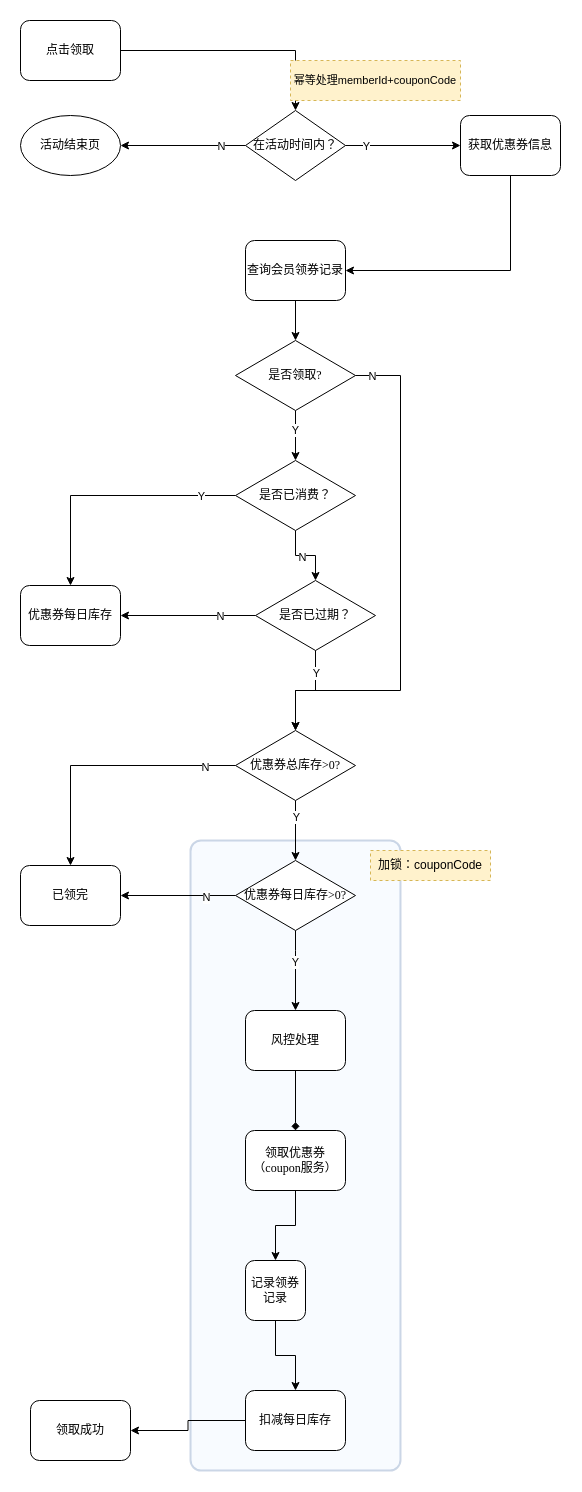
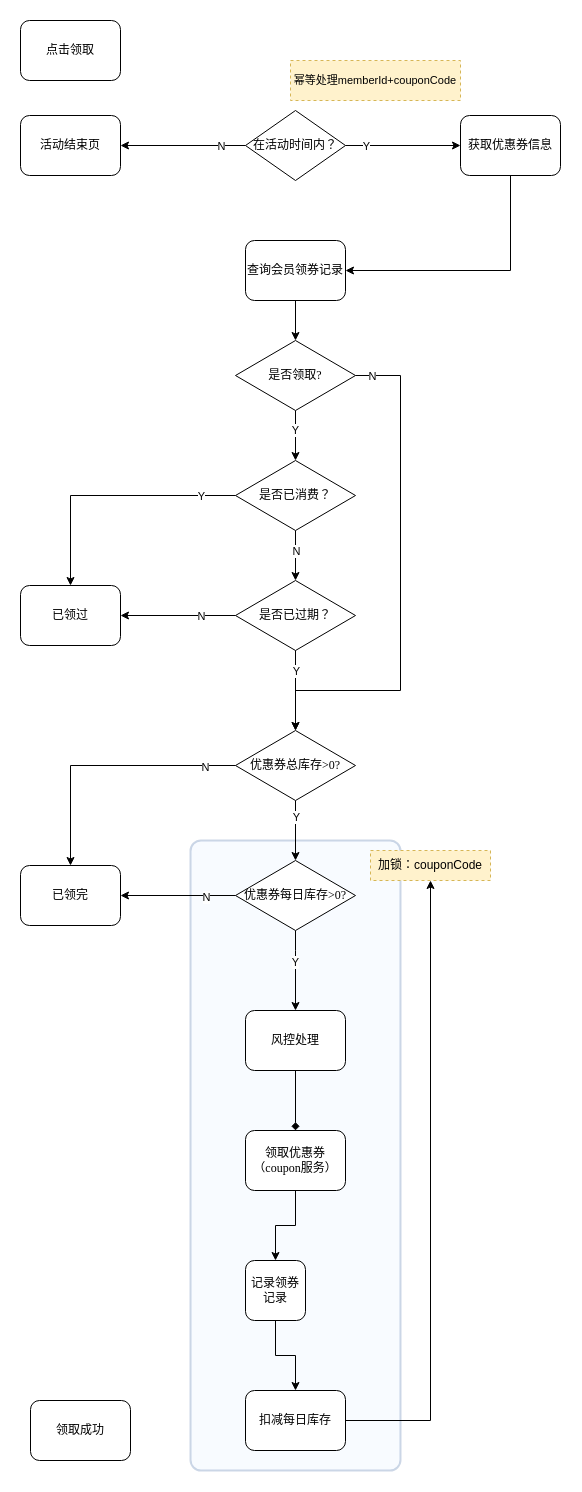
edge "点击领取" -> "在活动时间内？": removed
node "活动结束页": shape ellipse -> rounded rectangle
node "优惠券每日库存": label "优惠券每日库存" -> "已领过"
node "是否已过期？": moved (316, 616) -> (296, 616)
edge "扣减每日库存" -> "领取成功": now "扣减每日库存" -> "加锁：couponCode"
